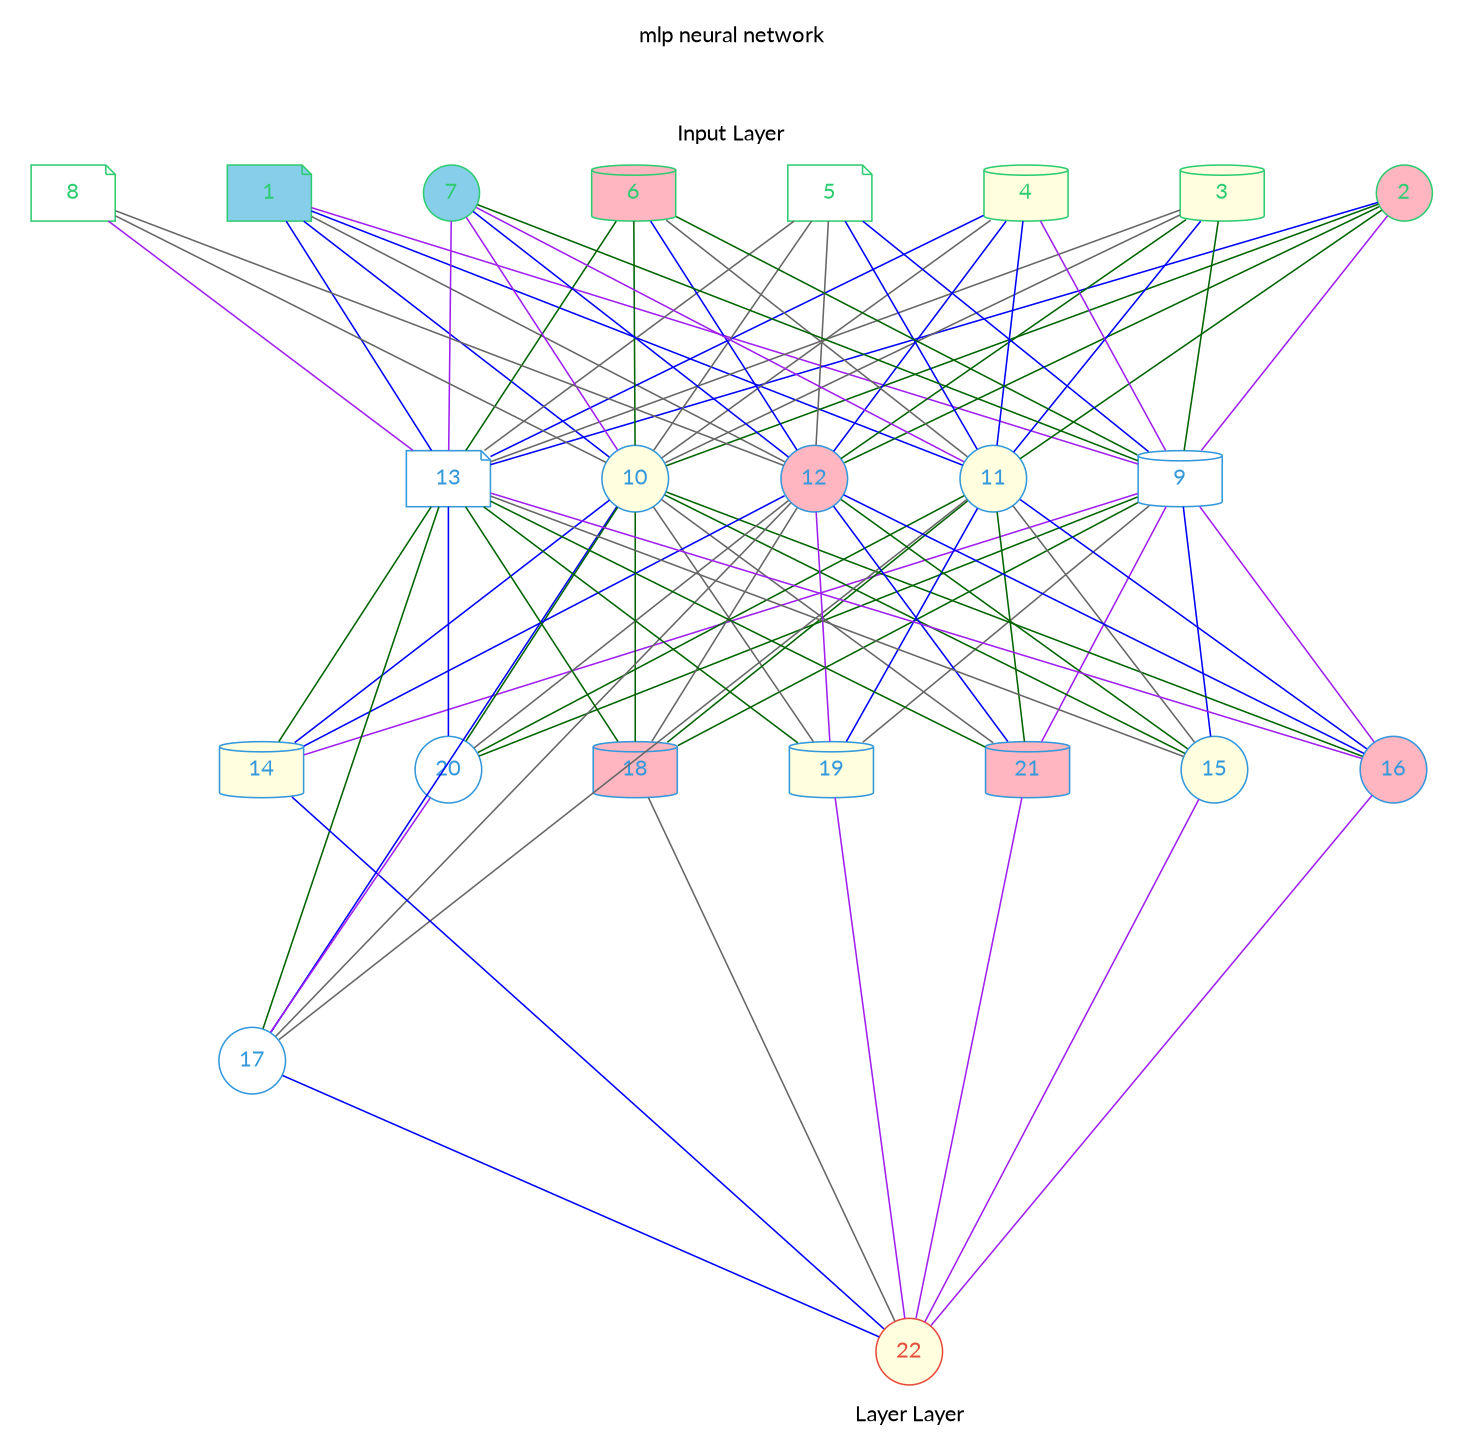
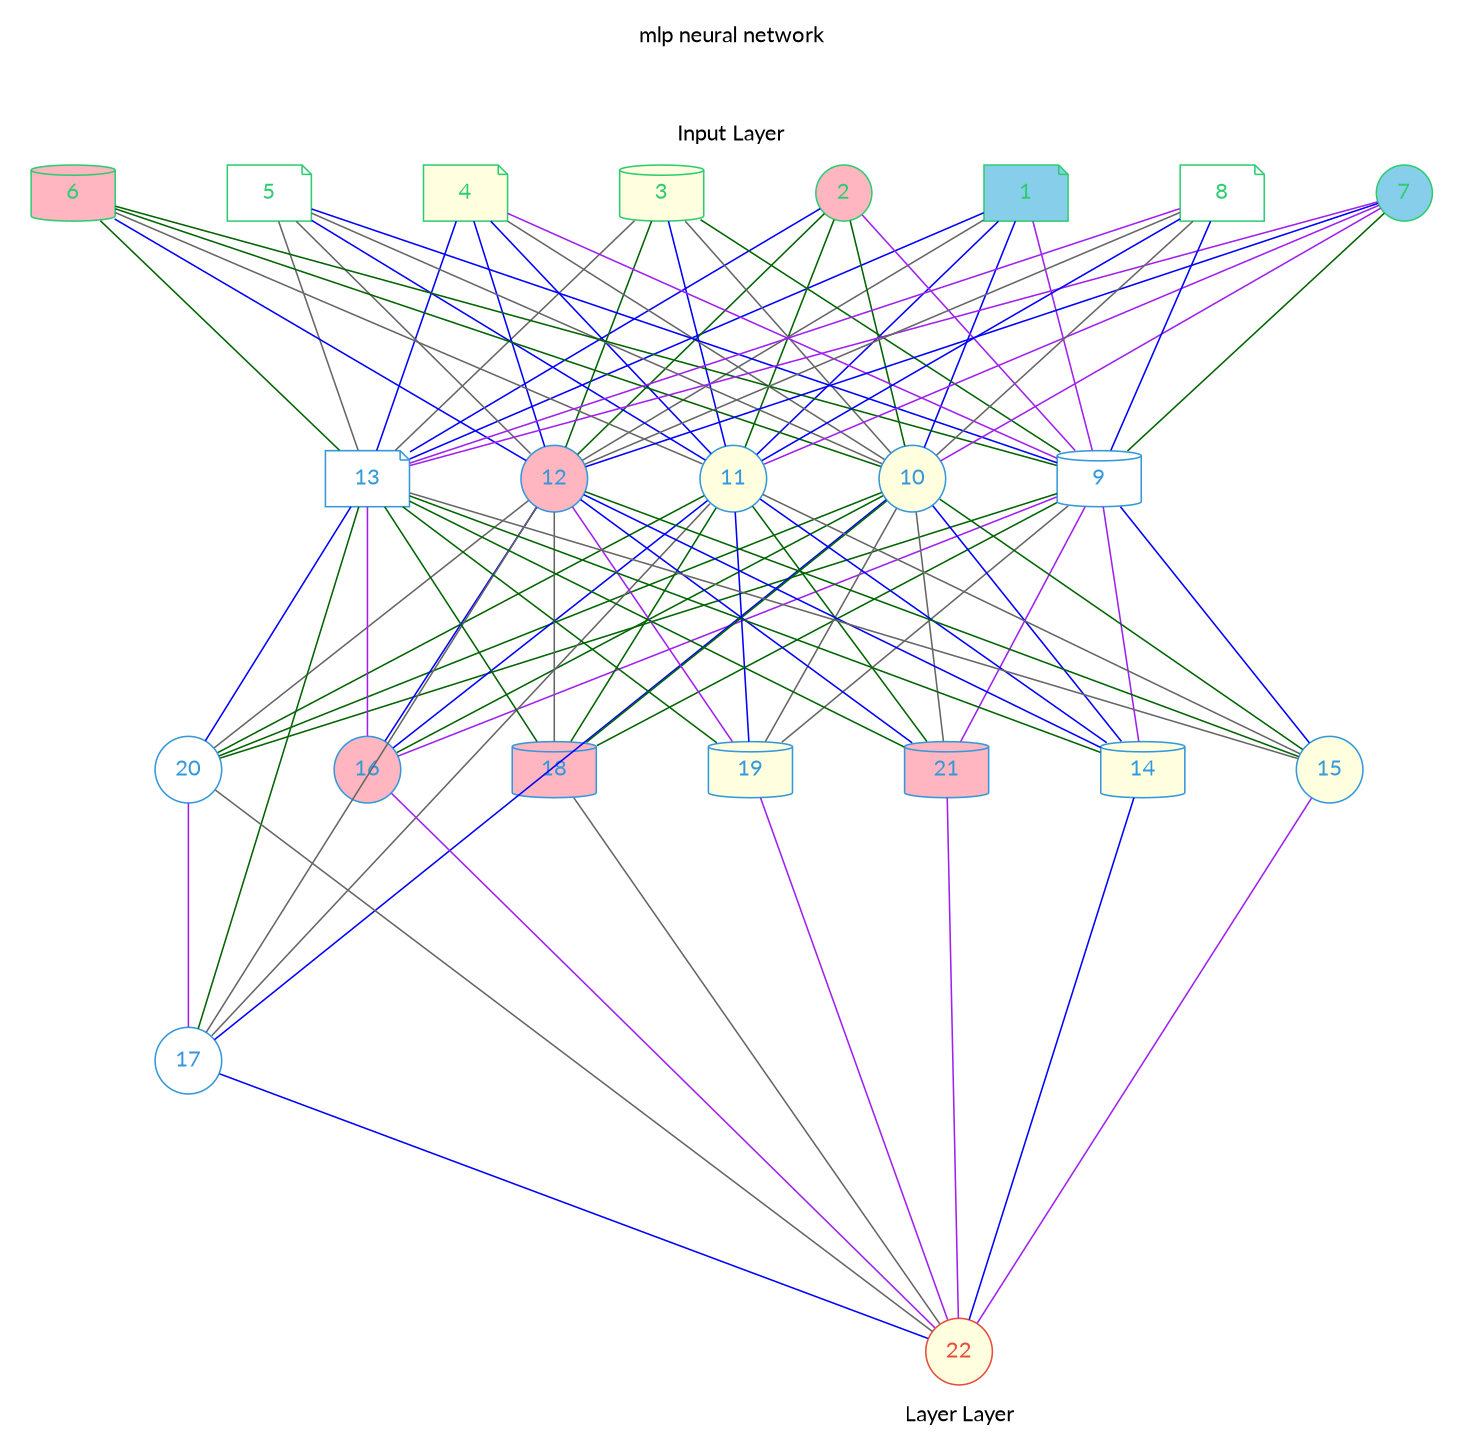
node "4": shape cylinder -> note
edge "8" -- "11": added
edge "8" -- "9": added
edge "11" -- "14": added
edge "20" -- "22": added
